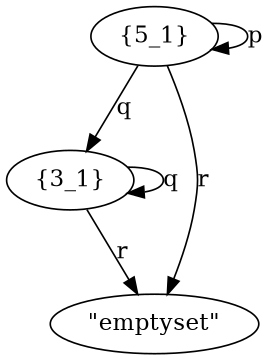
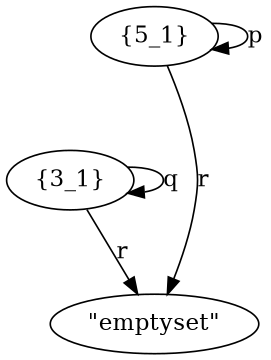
edge "{5_1}" -> "{3_1}": removed, label "q"
